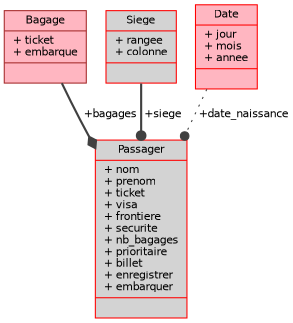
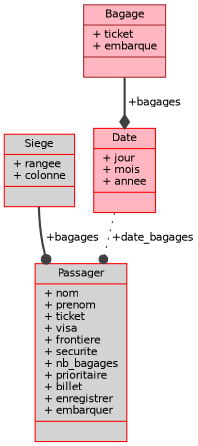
edge "Bagage" -> "Passager": now "Bagage" -> "Date"
edge "Siege" -> "Passager": label " +siege" -> " +bagages"
edge "Date" -> "Passager": label " +date_naissance" -> " +date_bagages"
